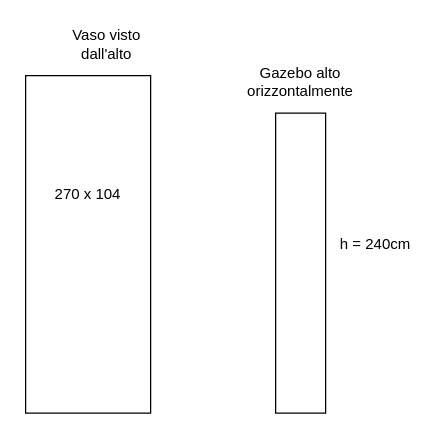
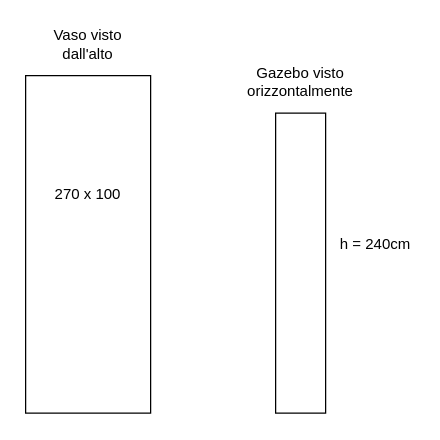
node "Vaso visto dall'alto": moved (107, 44) -> (88, 44)
node "Gazebo alto orizzontalmente": label "Gazebo alto orizzontalmente" -> "Gazebo visto orizzontalmente"
node "270 x 104": label "270 x 104" -> "270 x 100"
